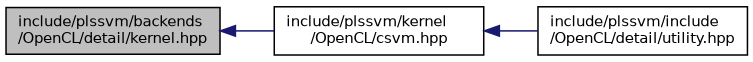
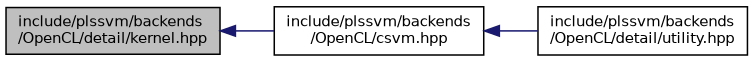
node "include/plssvm/kernel /OpenCL/csvm.hpp": label "include/plssvm/kernel /OpenCL/csvm.hpp" -> "include/plssvm/backends /OpenCL/csvm.hpp"
node "include/plssvm/include /OpenCL/detail/utility.hpp": label "include/plssvm/include /OpenCL/detail/utility.hpp" -> "include/plssvm/backends /OpenCL/detail/utility.hpp"
